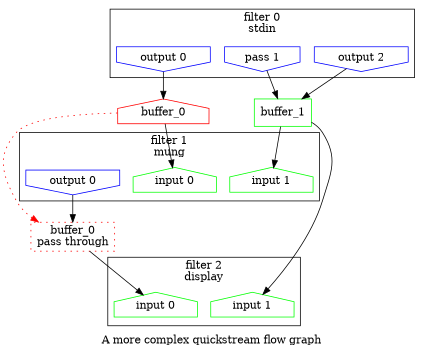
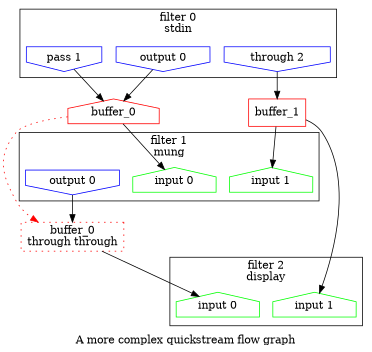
node "output 2": label "output 2" -> "through 2"
edge "pass 1" -> "buffer_1": now "pass 1" -> "buffer_0"
node "buffer_1": color green -> red
node "buffer_0 pass through": label "buffer_0 pass through" -> "buffer_0 through through"
